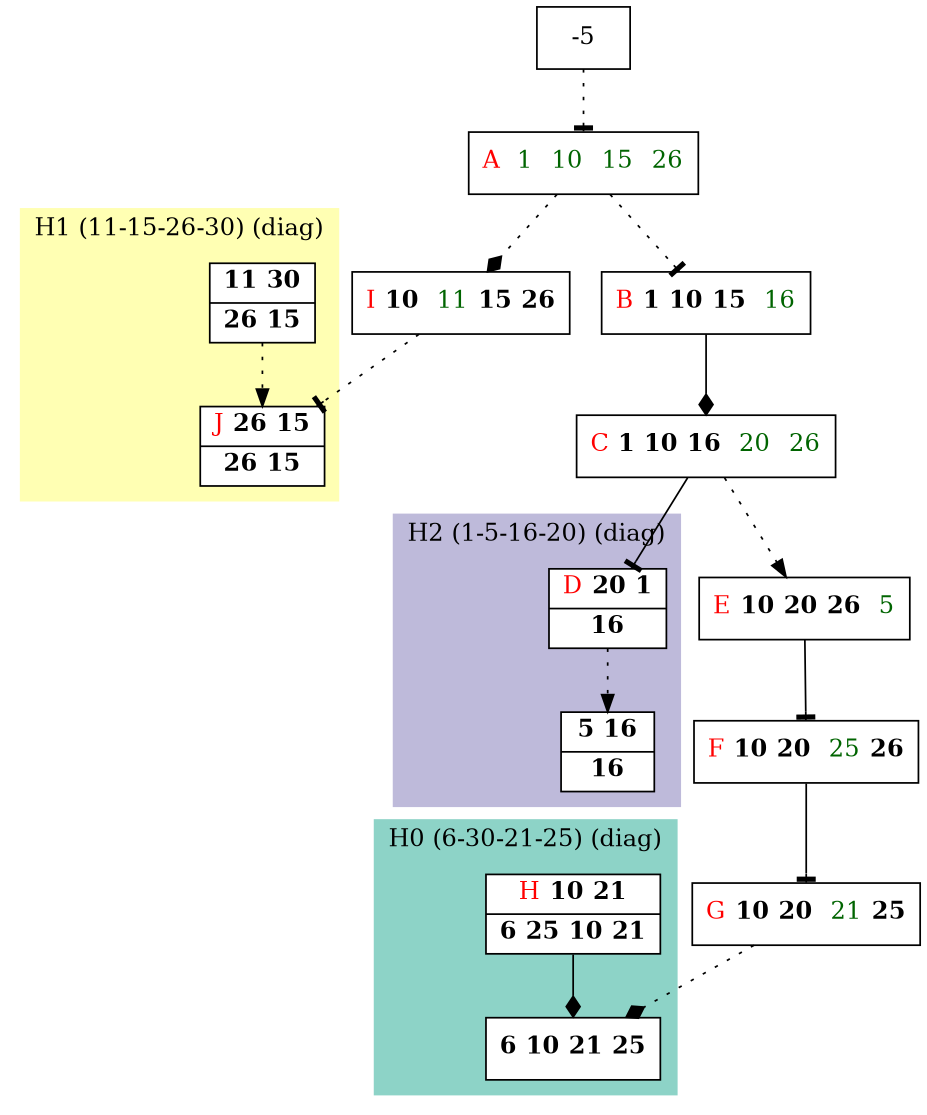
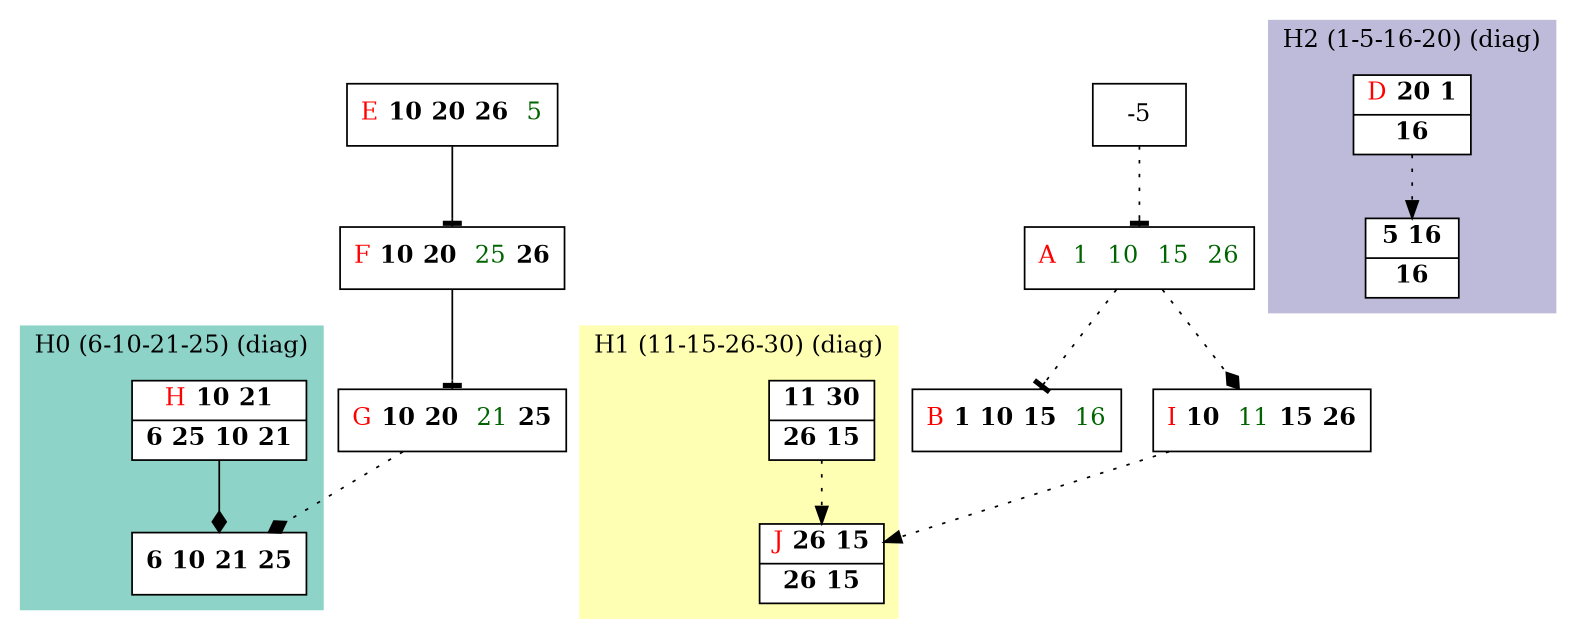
edge "I" -> "J": arrowhead tee -> normal
node "C": removed
cluster "H0 (6-30-21-25) (diag)": label "H0 (6-30-21-25) (diag)" -> "H0 (6-10-21-25) (diag)"
